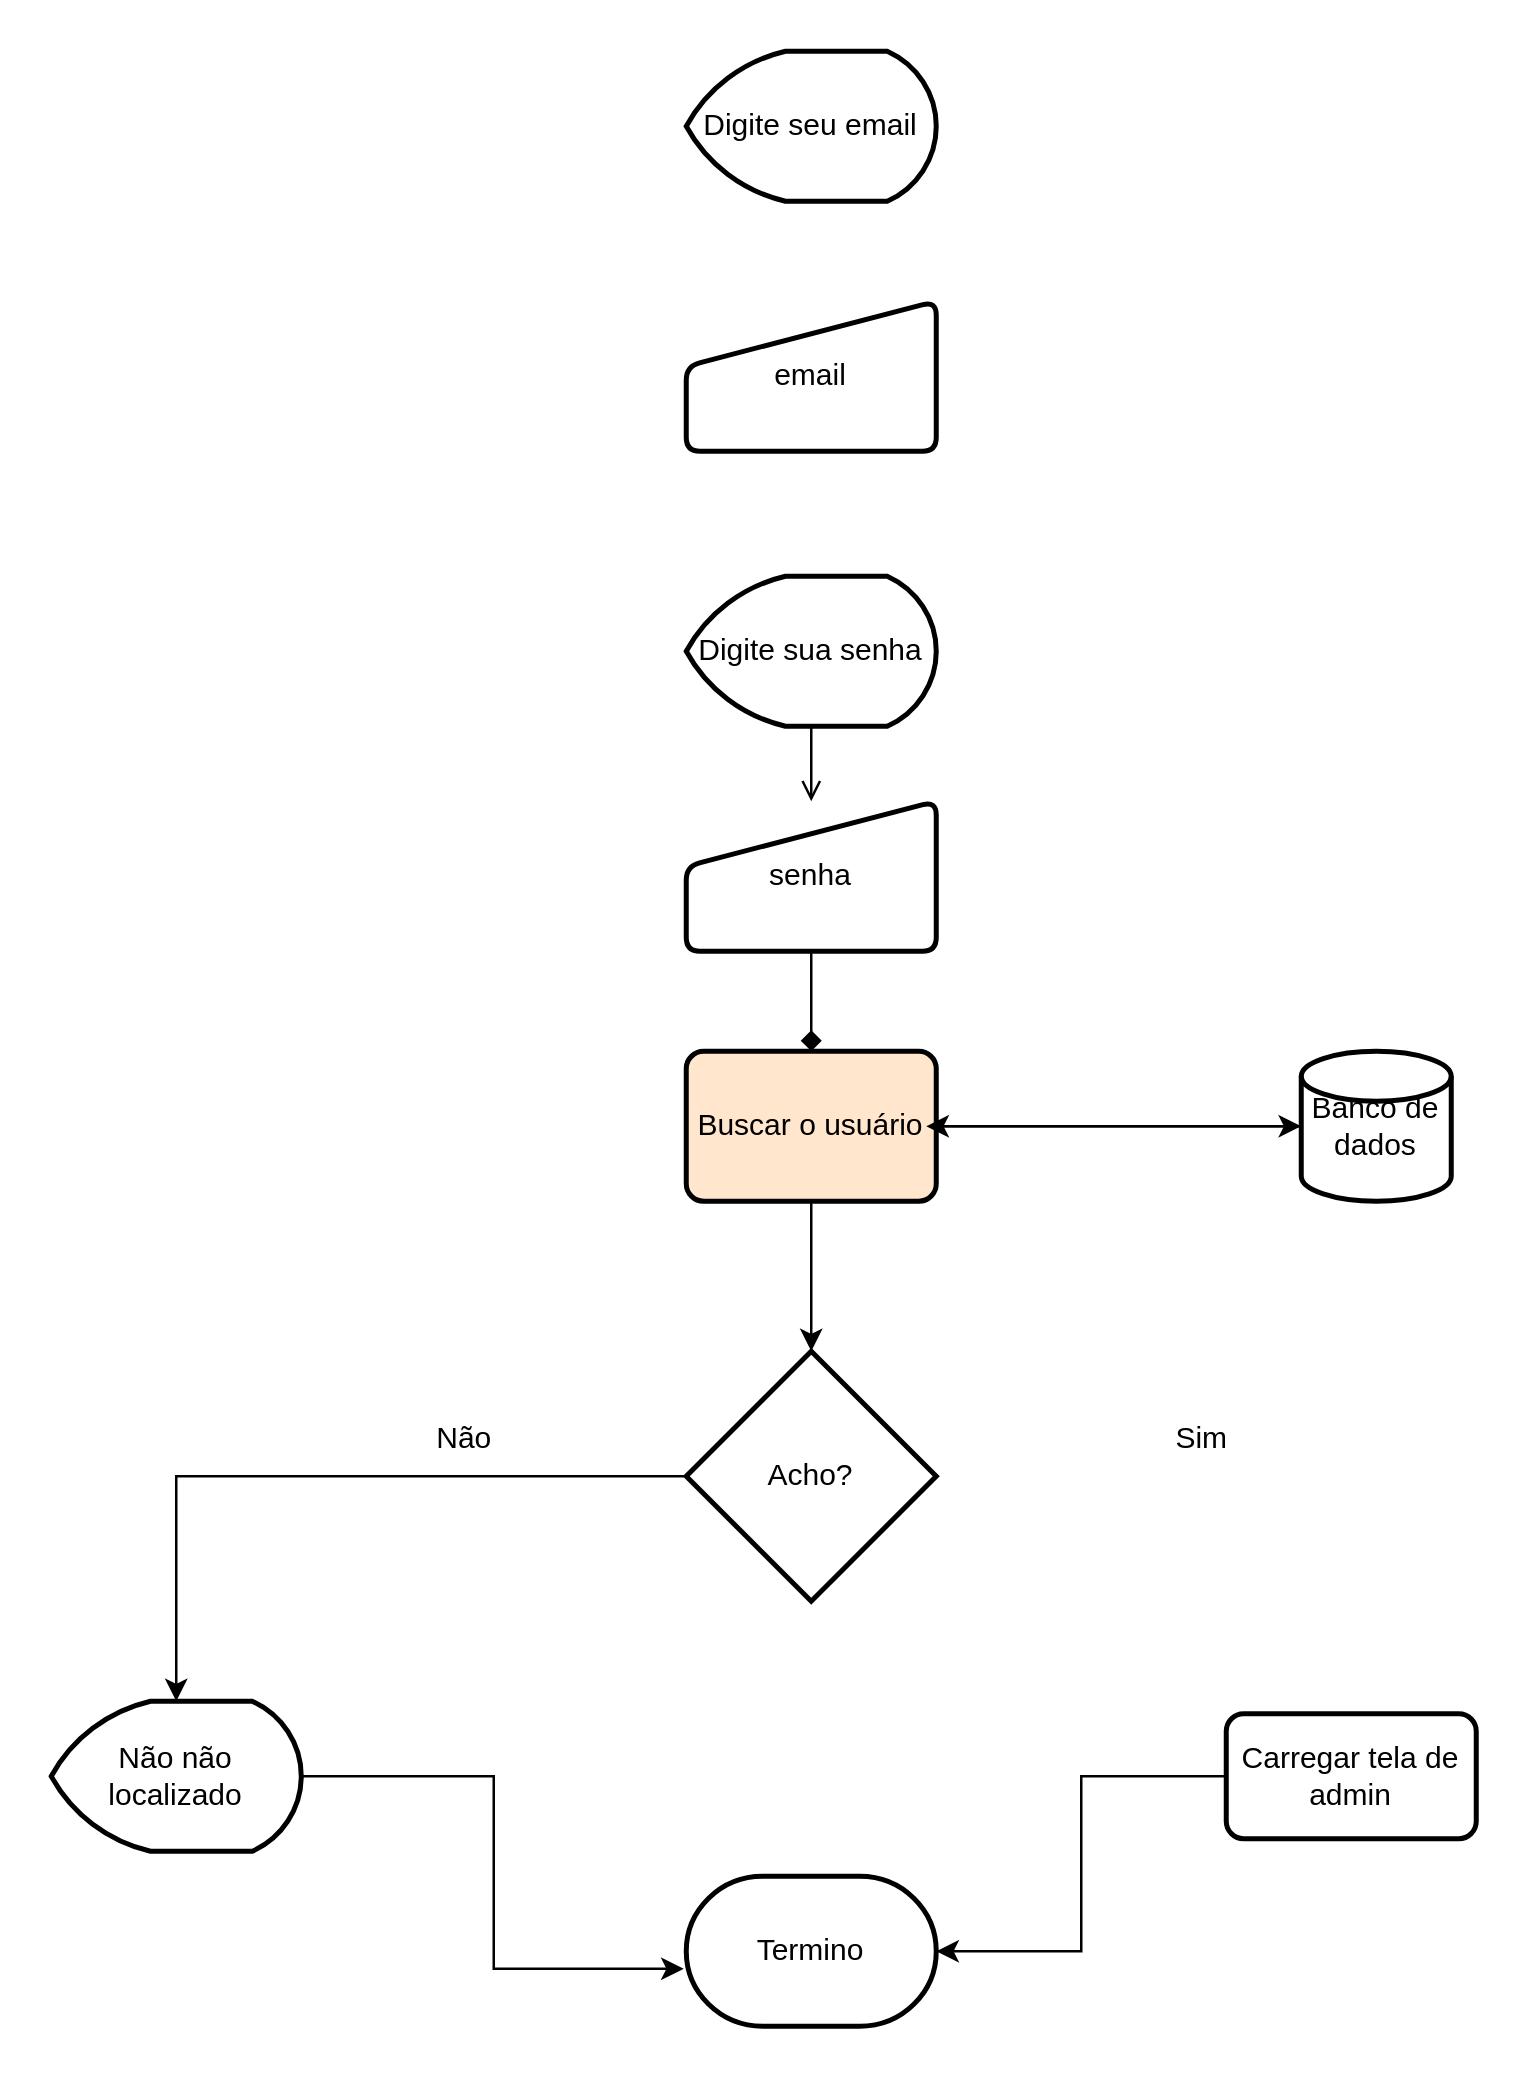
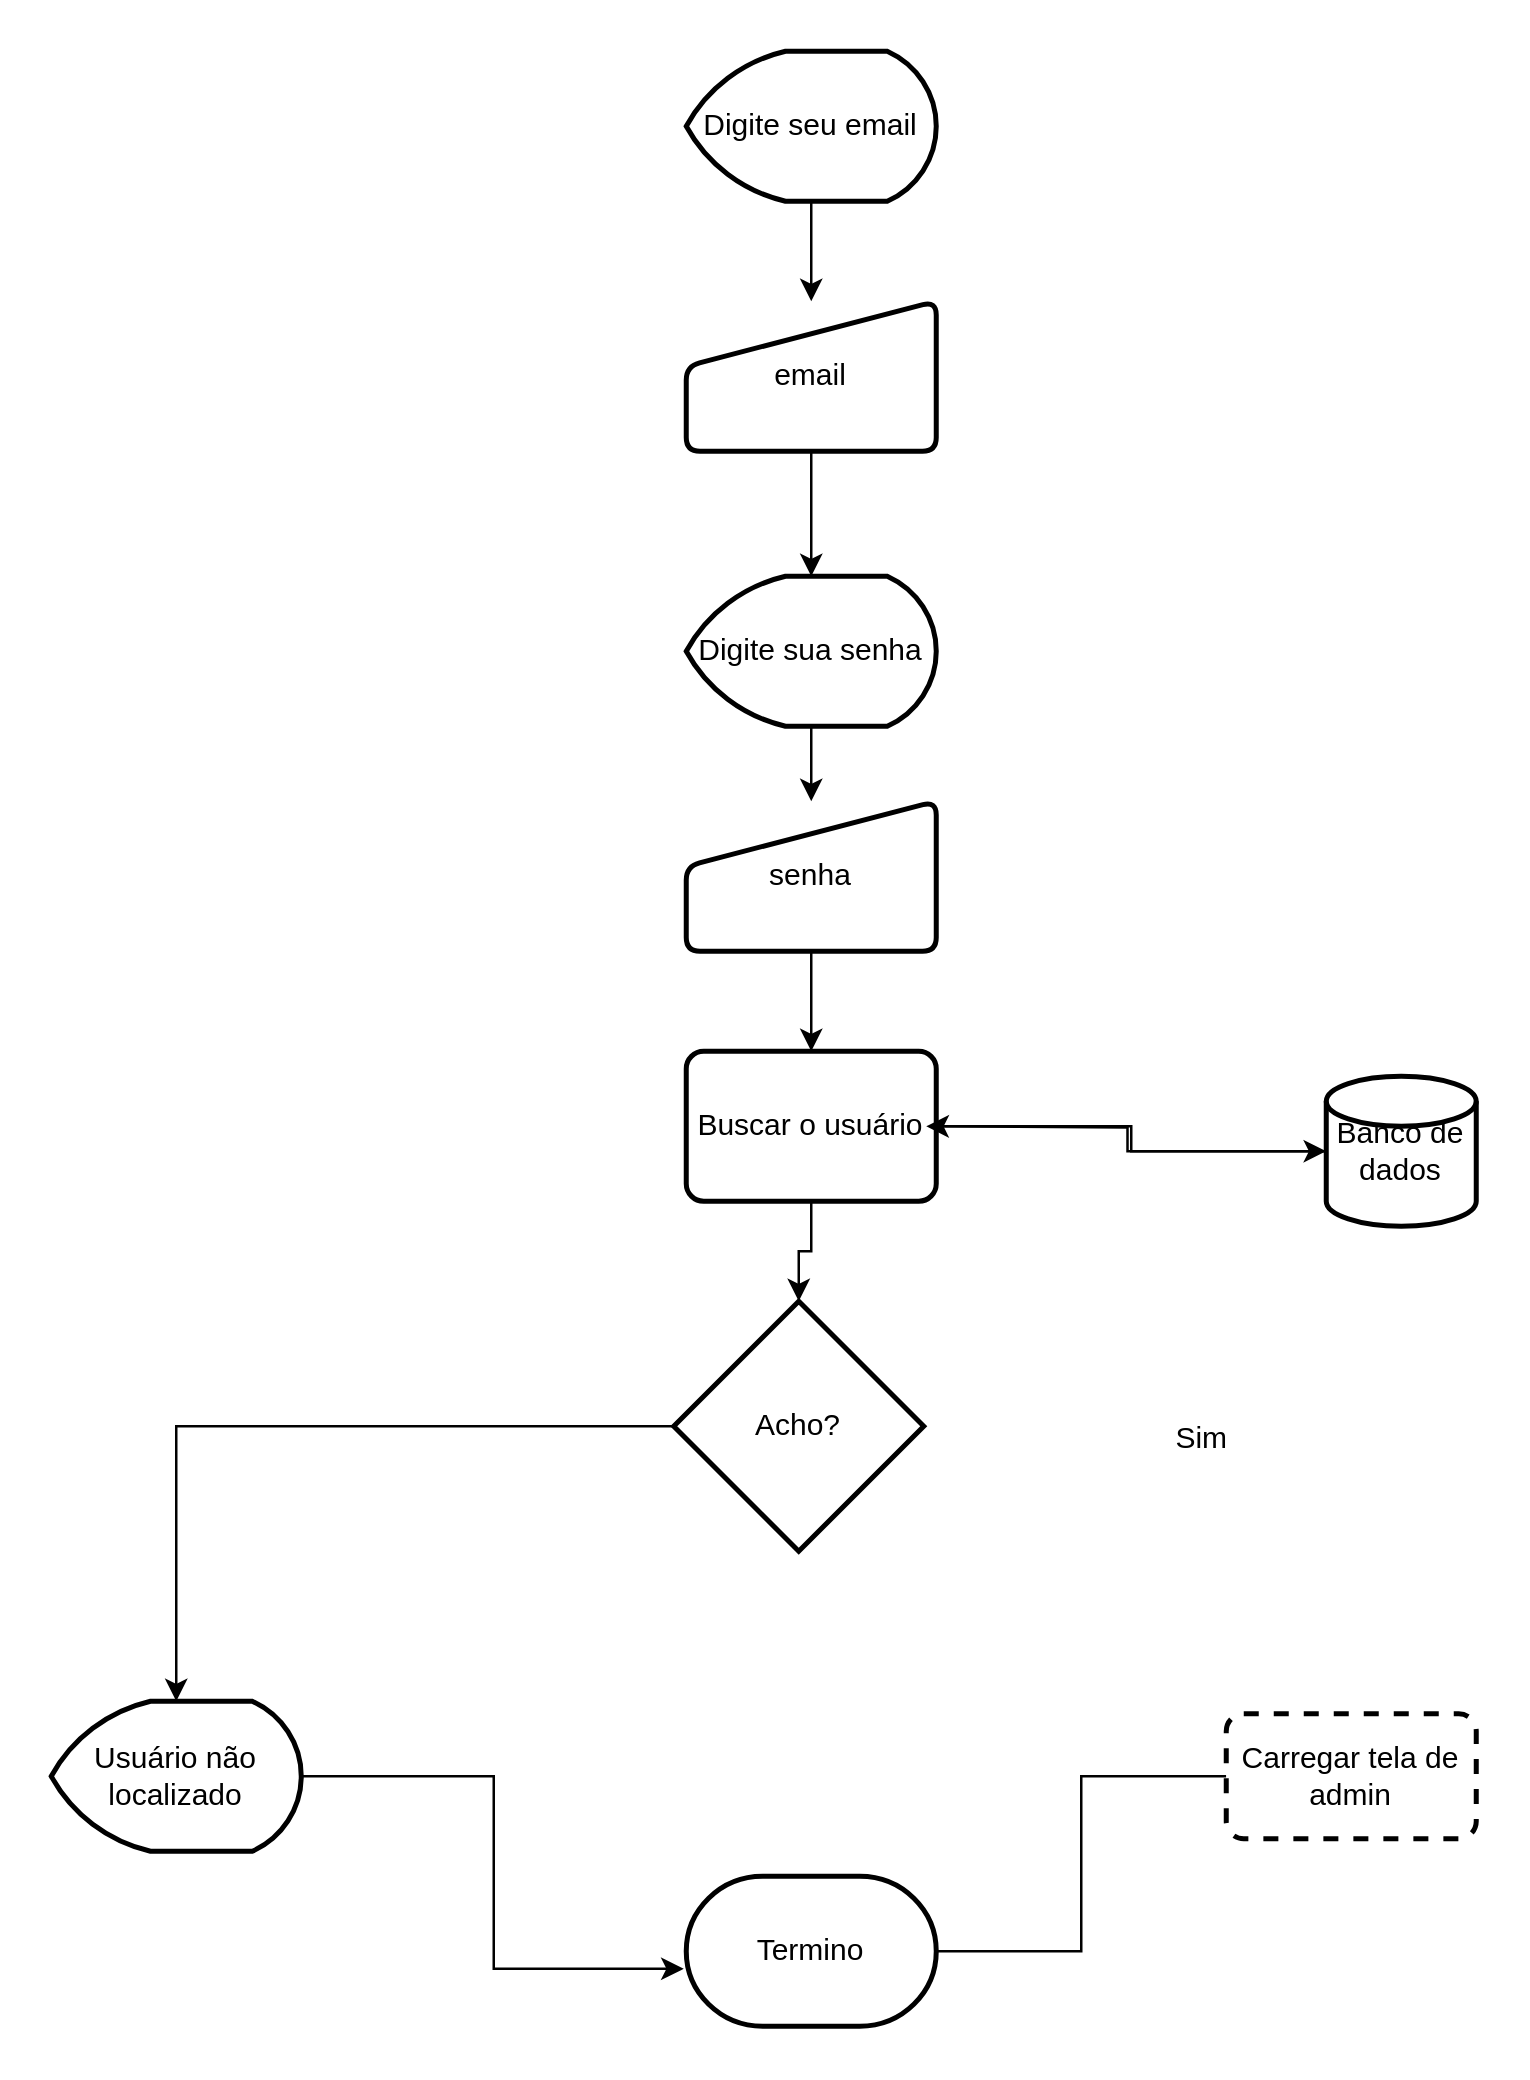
edge "Digite seu email" -> "email": added
edge "email" -> "Digite sua senha": added
edge "Digite sua senha" -> "senha": arrowhead open -> classic
edge "senha" -> "Buscar o usuário": arrowhead diamond -> classic
node "Buscar o usuário": fillcolor #ffe6cc -> #ffffff
node "Banco de dados": moved (1376, 1126) -> (1401, 1151)
node "Não": removed
node "Acho?": moved (811, 1476) -> (799, 1426)
node "Não não localizado": label "Não não localizado" -> "Usuário não localizado"
node "Carregar tela de admin": style solid -> dashed
edge "Carregar tela de admin" -> "Termino": arrowhead classic -> none
